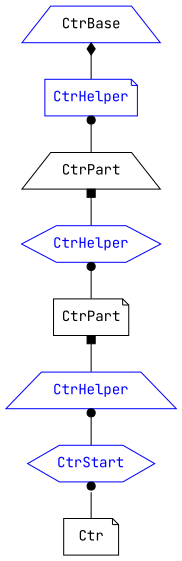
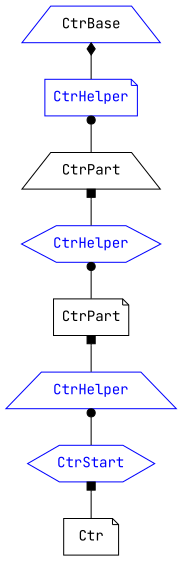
edge "Ctr" -> "CtrStart": arrowhead dot -> box
